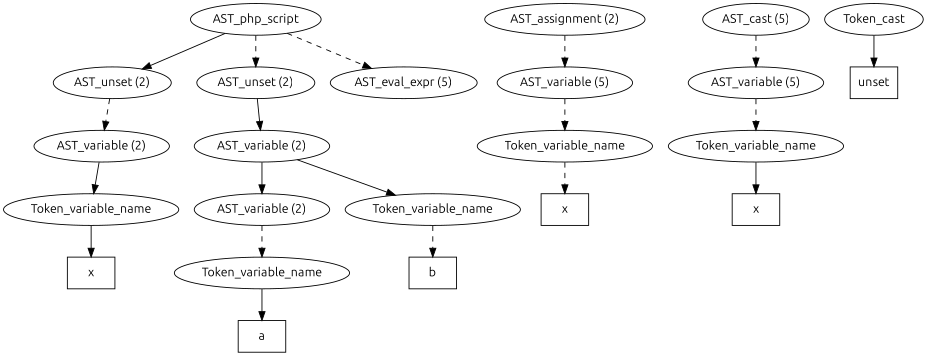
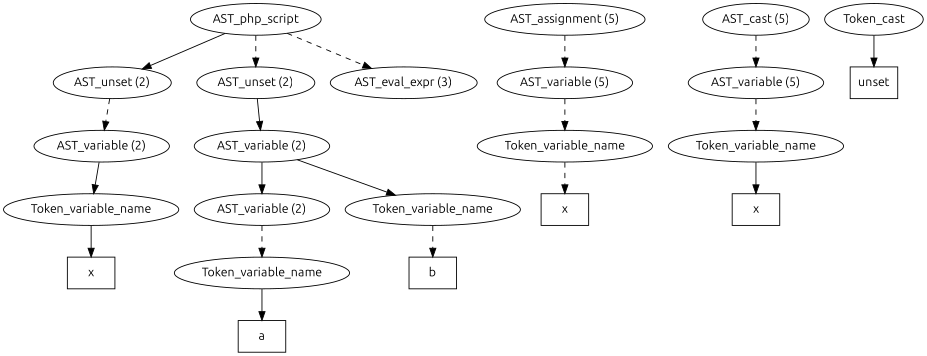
node "AST_assignment (2)": label "AST_assignment (2)" -> "AST_assignment (5)"
node "AST_eval_expr (5)": label "AST_eval_expr (5)" -> "AST_eval_expr (3)"
